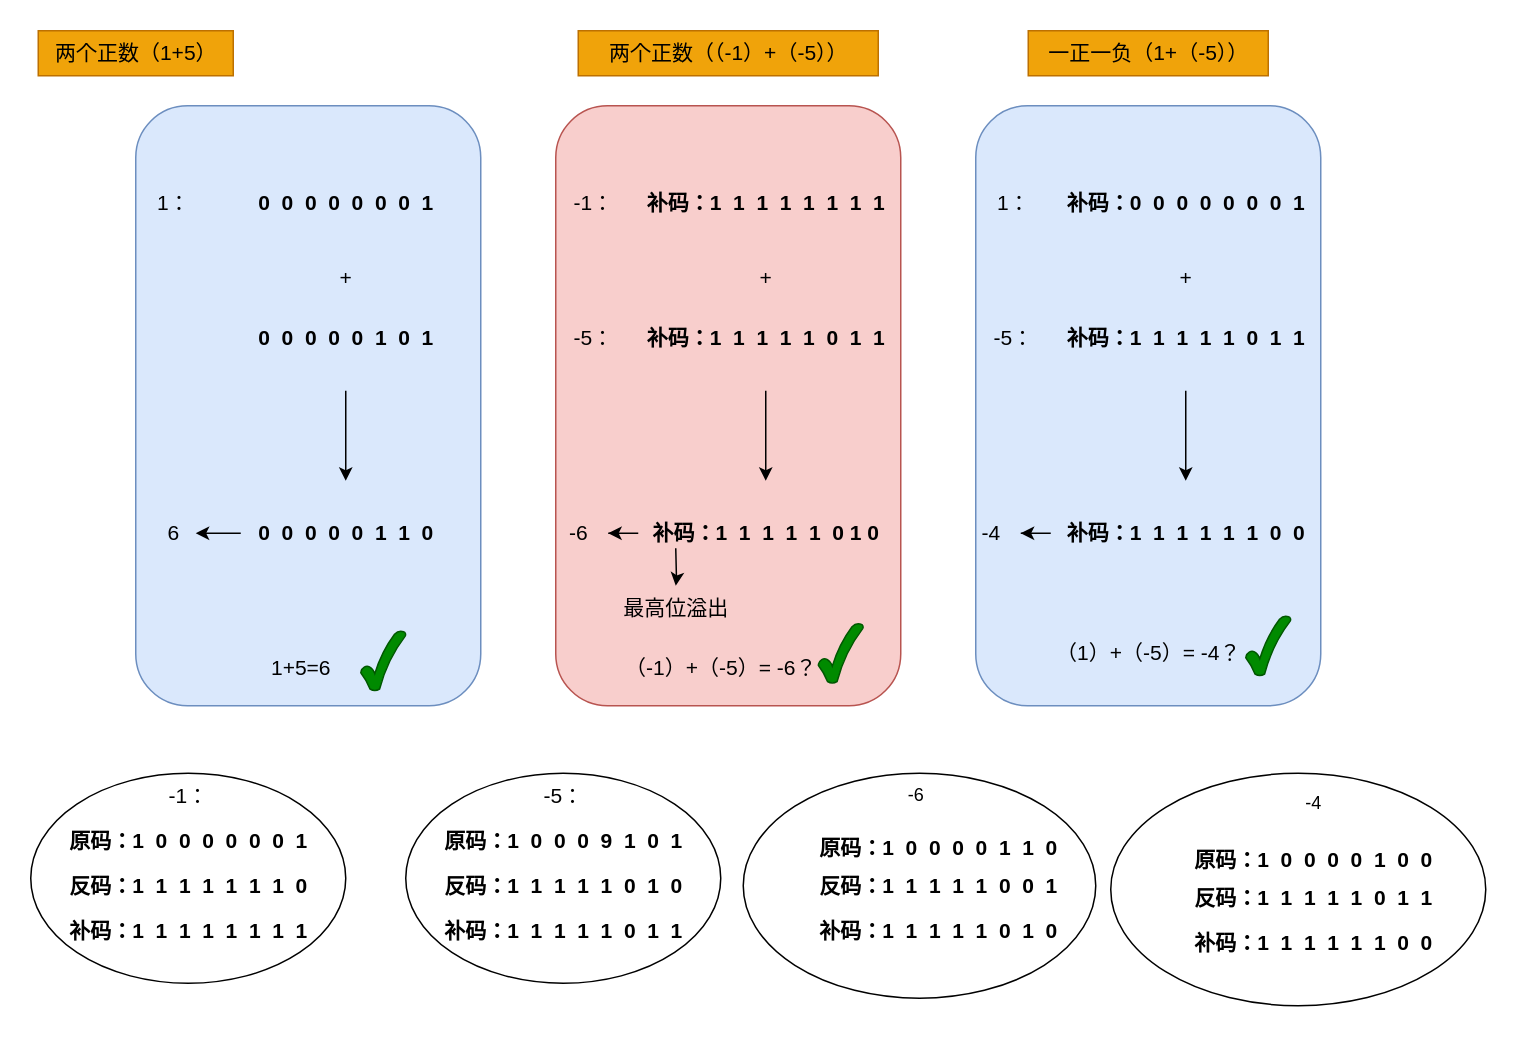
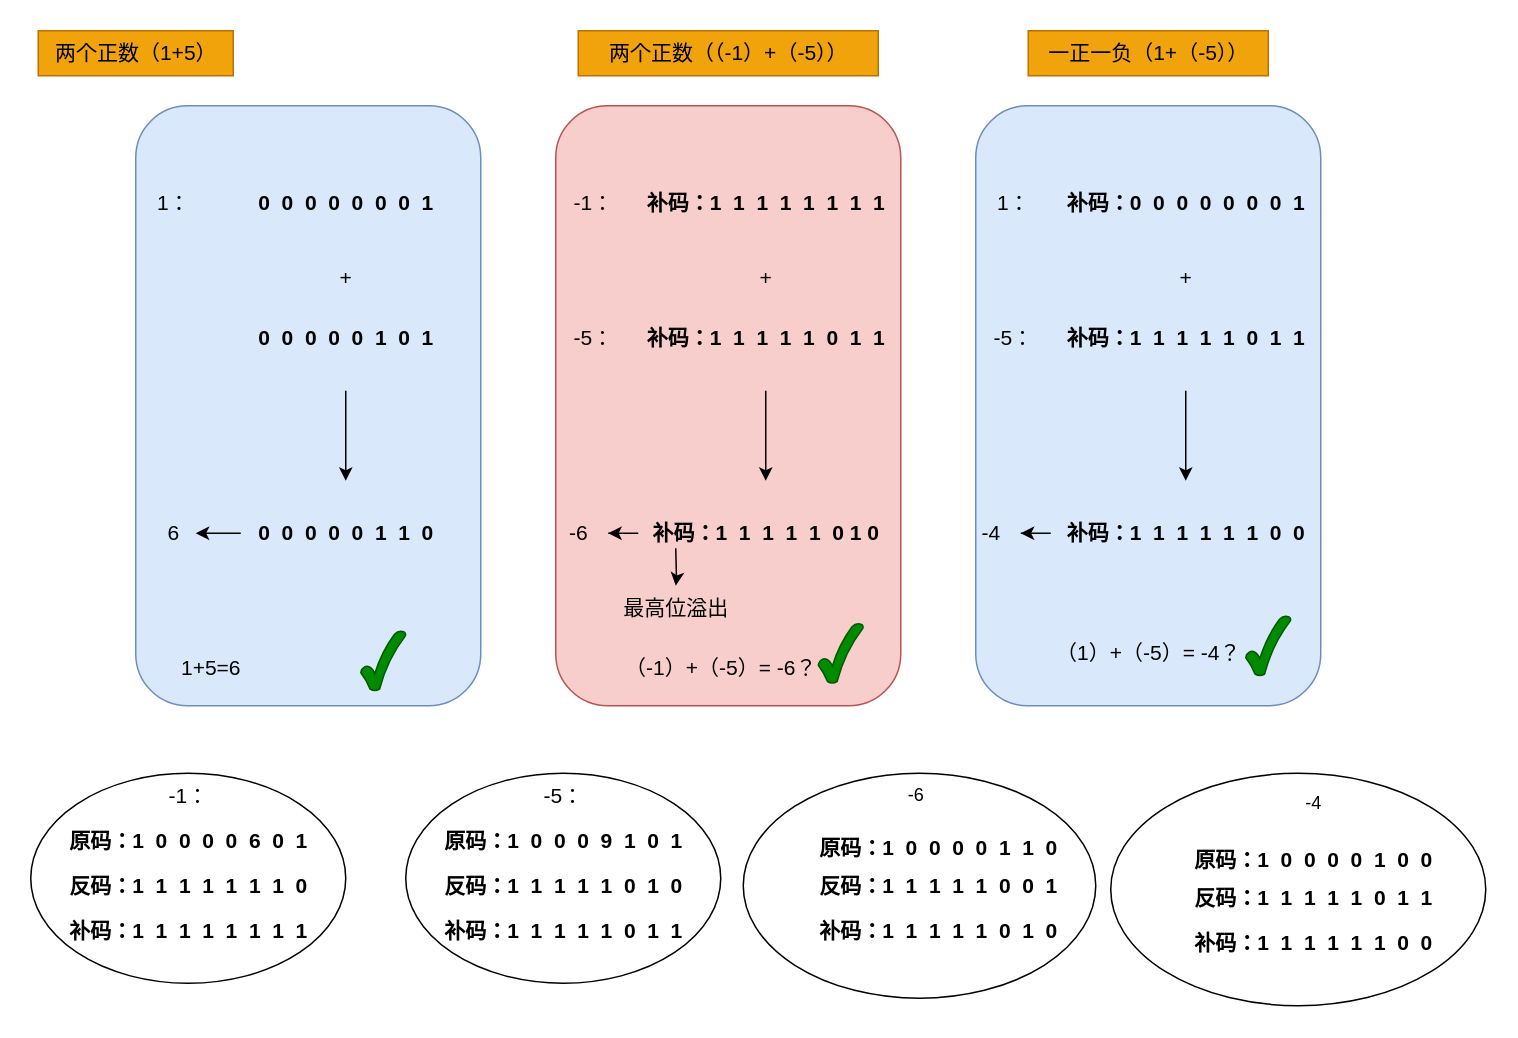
node "1+5=6": moved (301, 668) -> (211, 668)
node "原码：1 0 0 0 0 0 0 1": label "原码：1 0 0 0 0 0 0 1" -> "原码：1 0 0 0 0 6 0 1"
